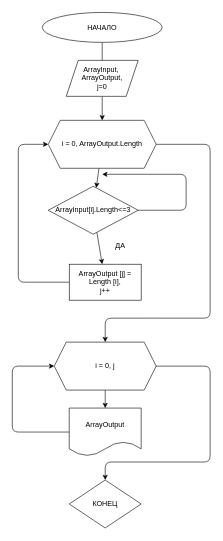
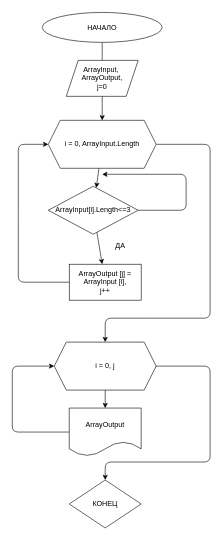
node "i = 0, ArrayOutput.Length": label "i = 0, ArrayOutput.Length" -> "i = 0, ArrayInput.Length"
node "ArrayOutput [j] = Length [i], j++": label "ArrayOutput [j] = Length [i], j++" -> "ArrayOutput [j] = ArrayInput [i], j++"
